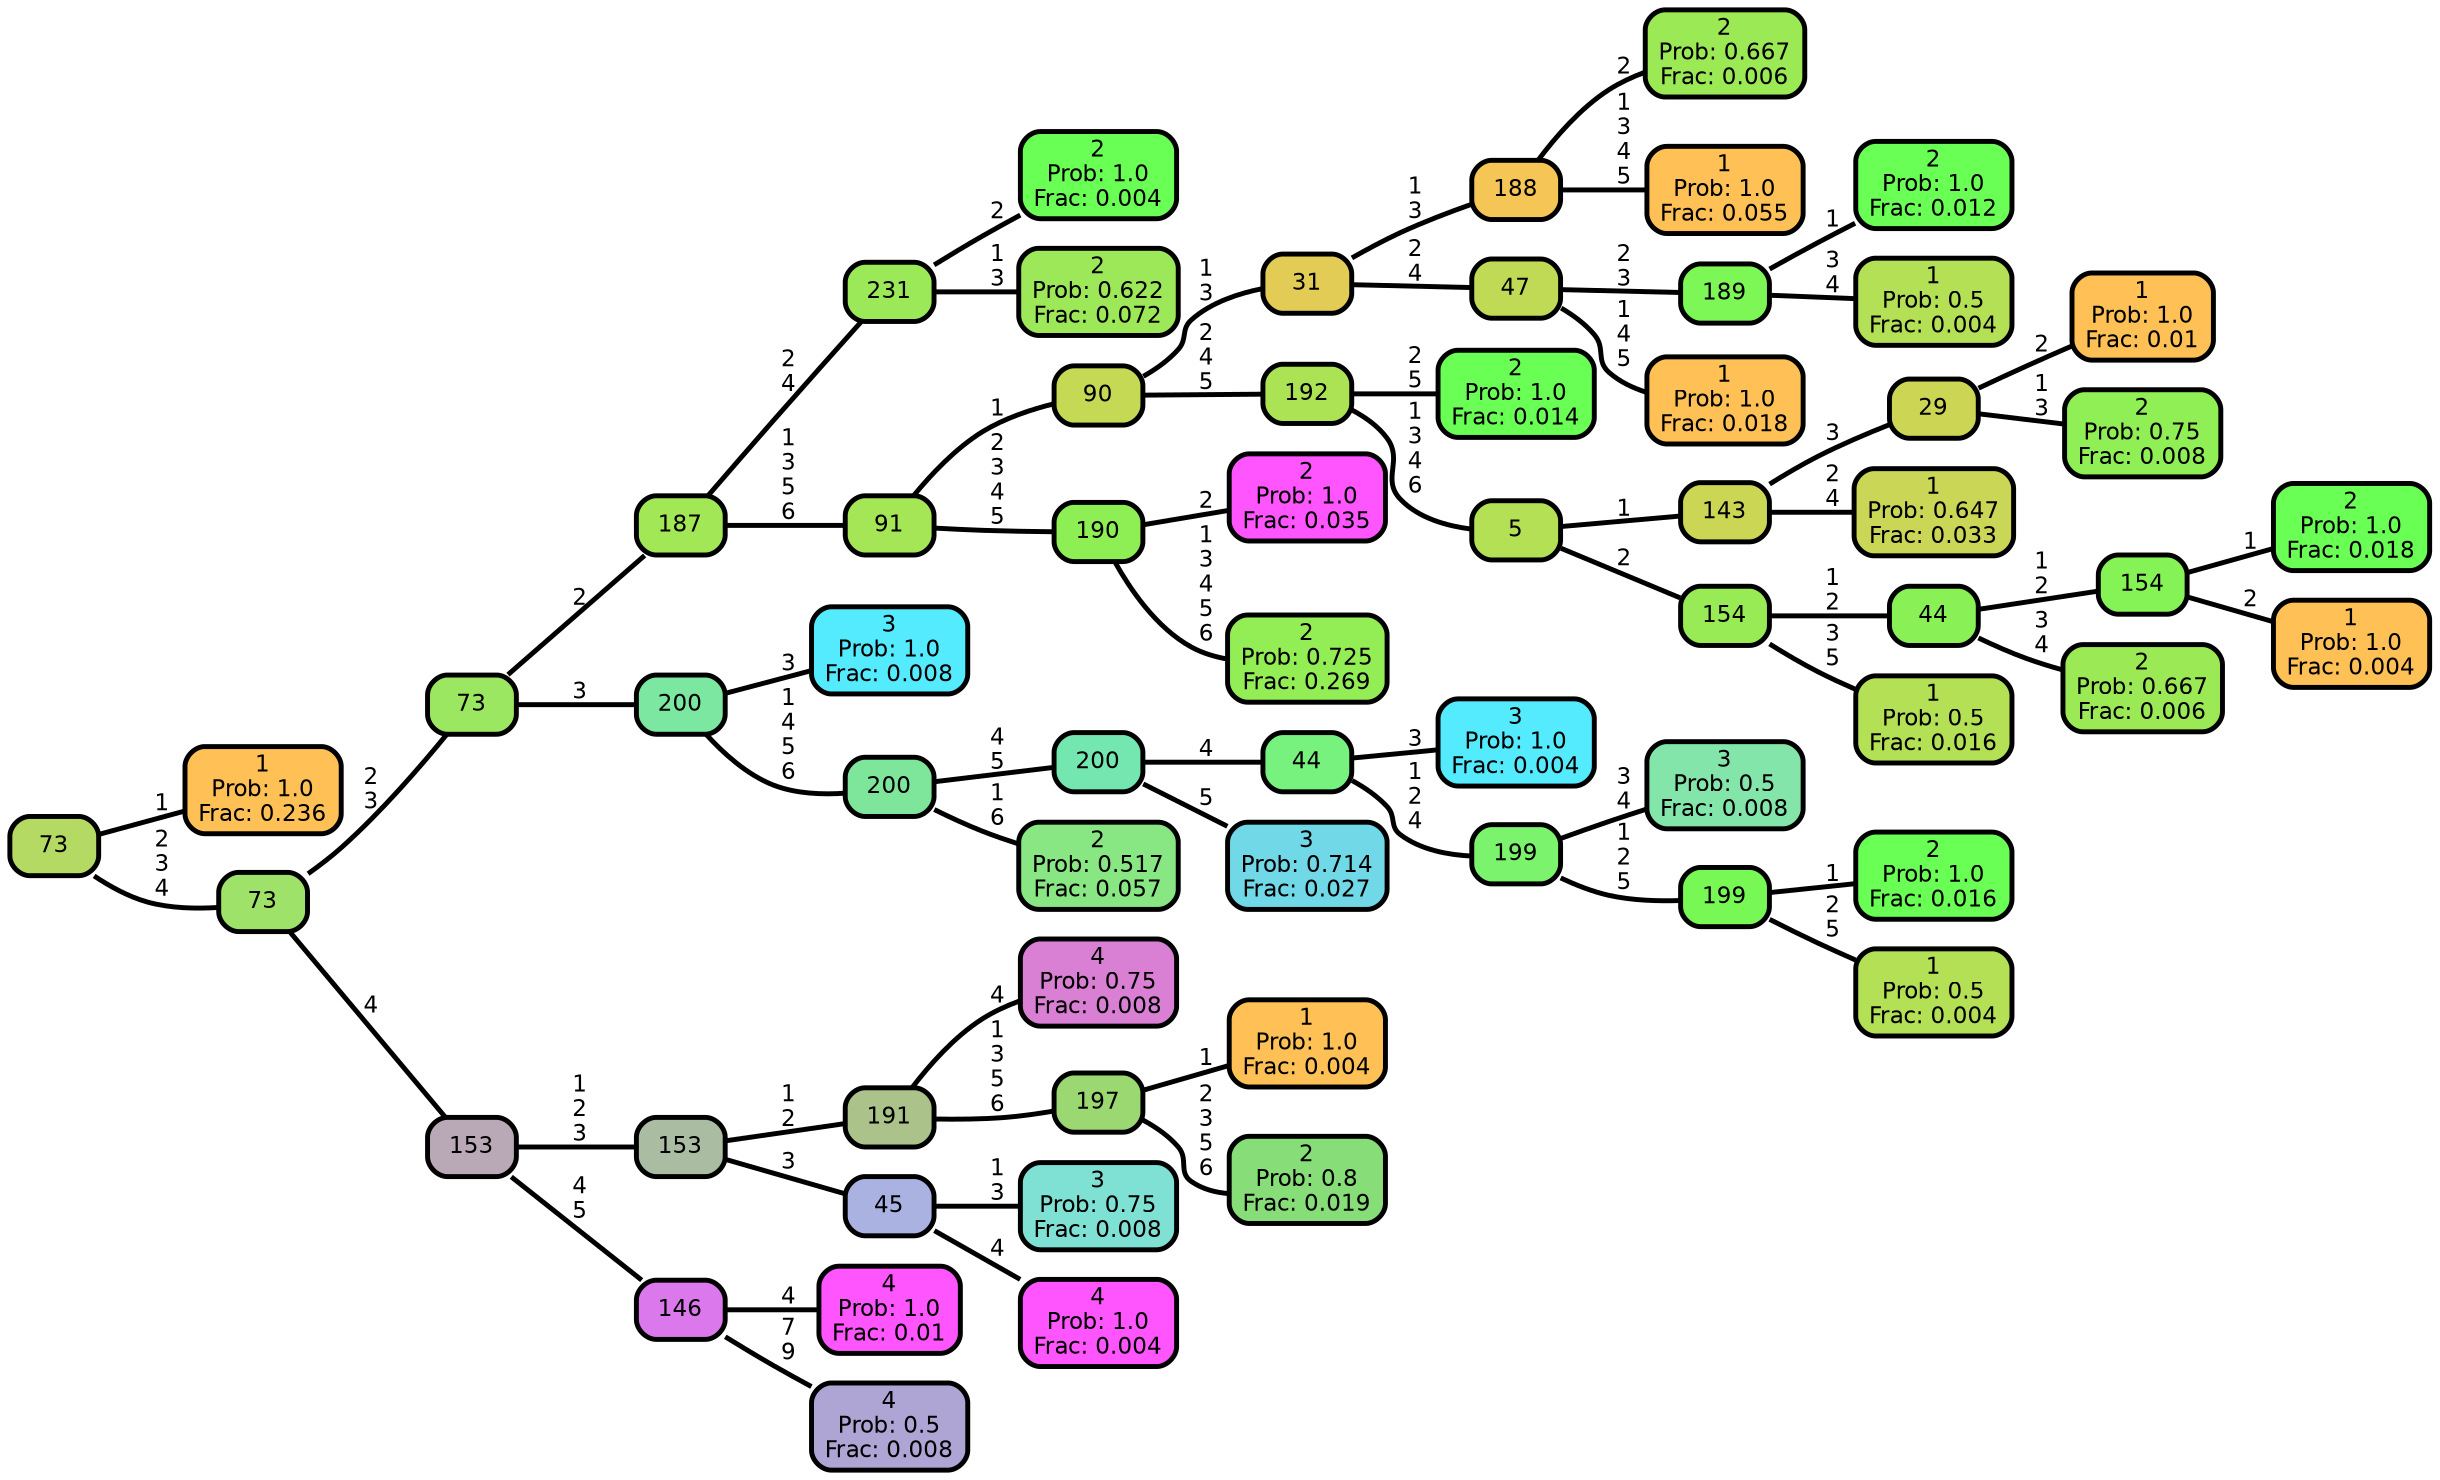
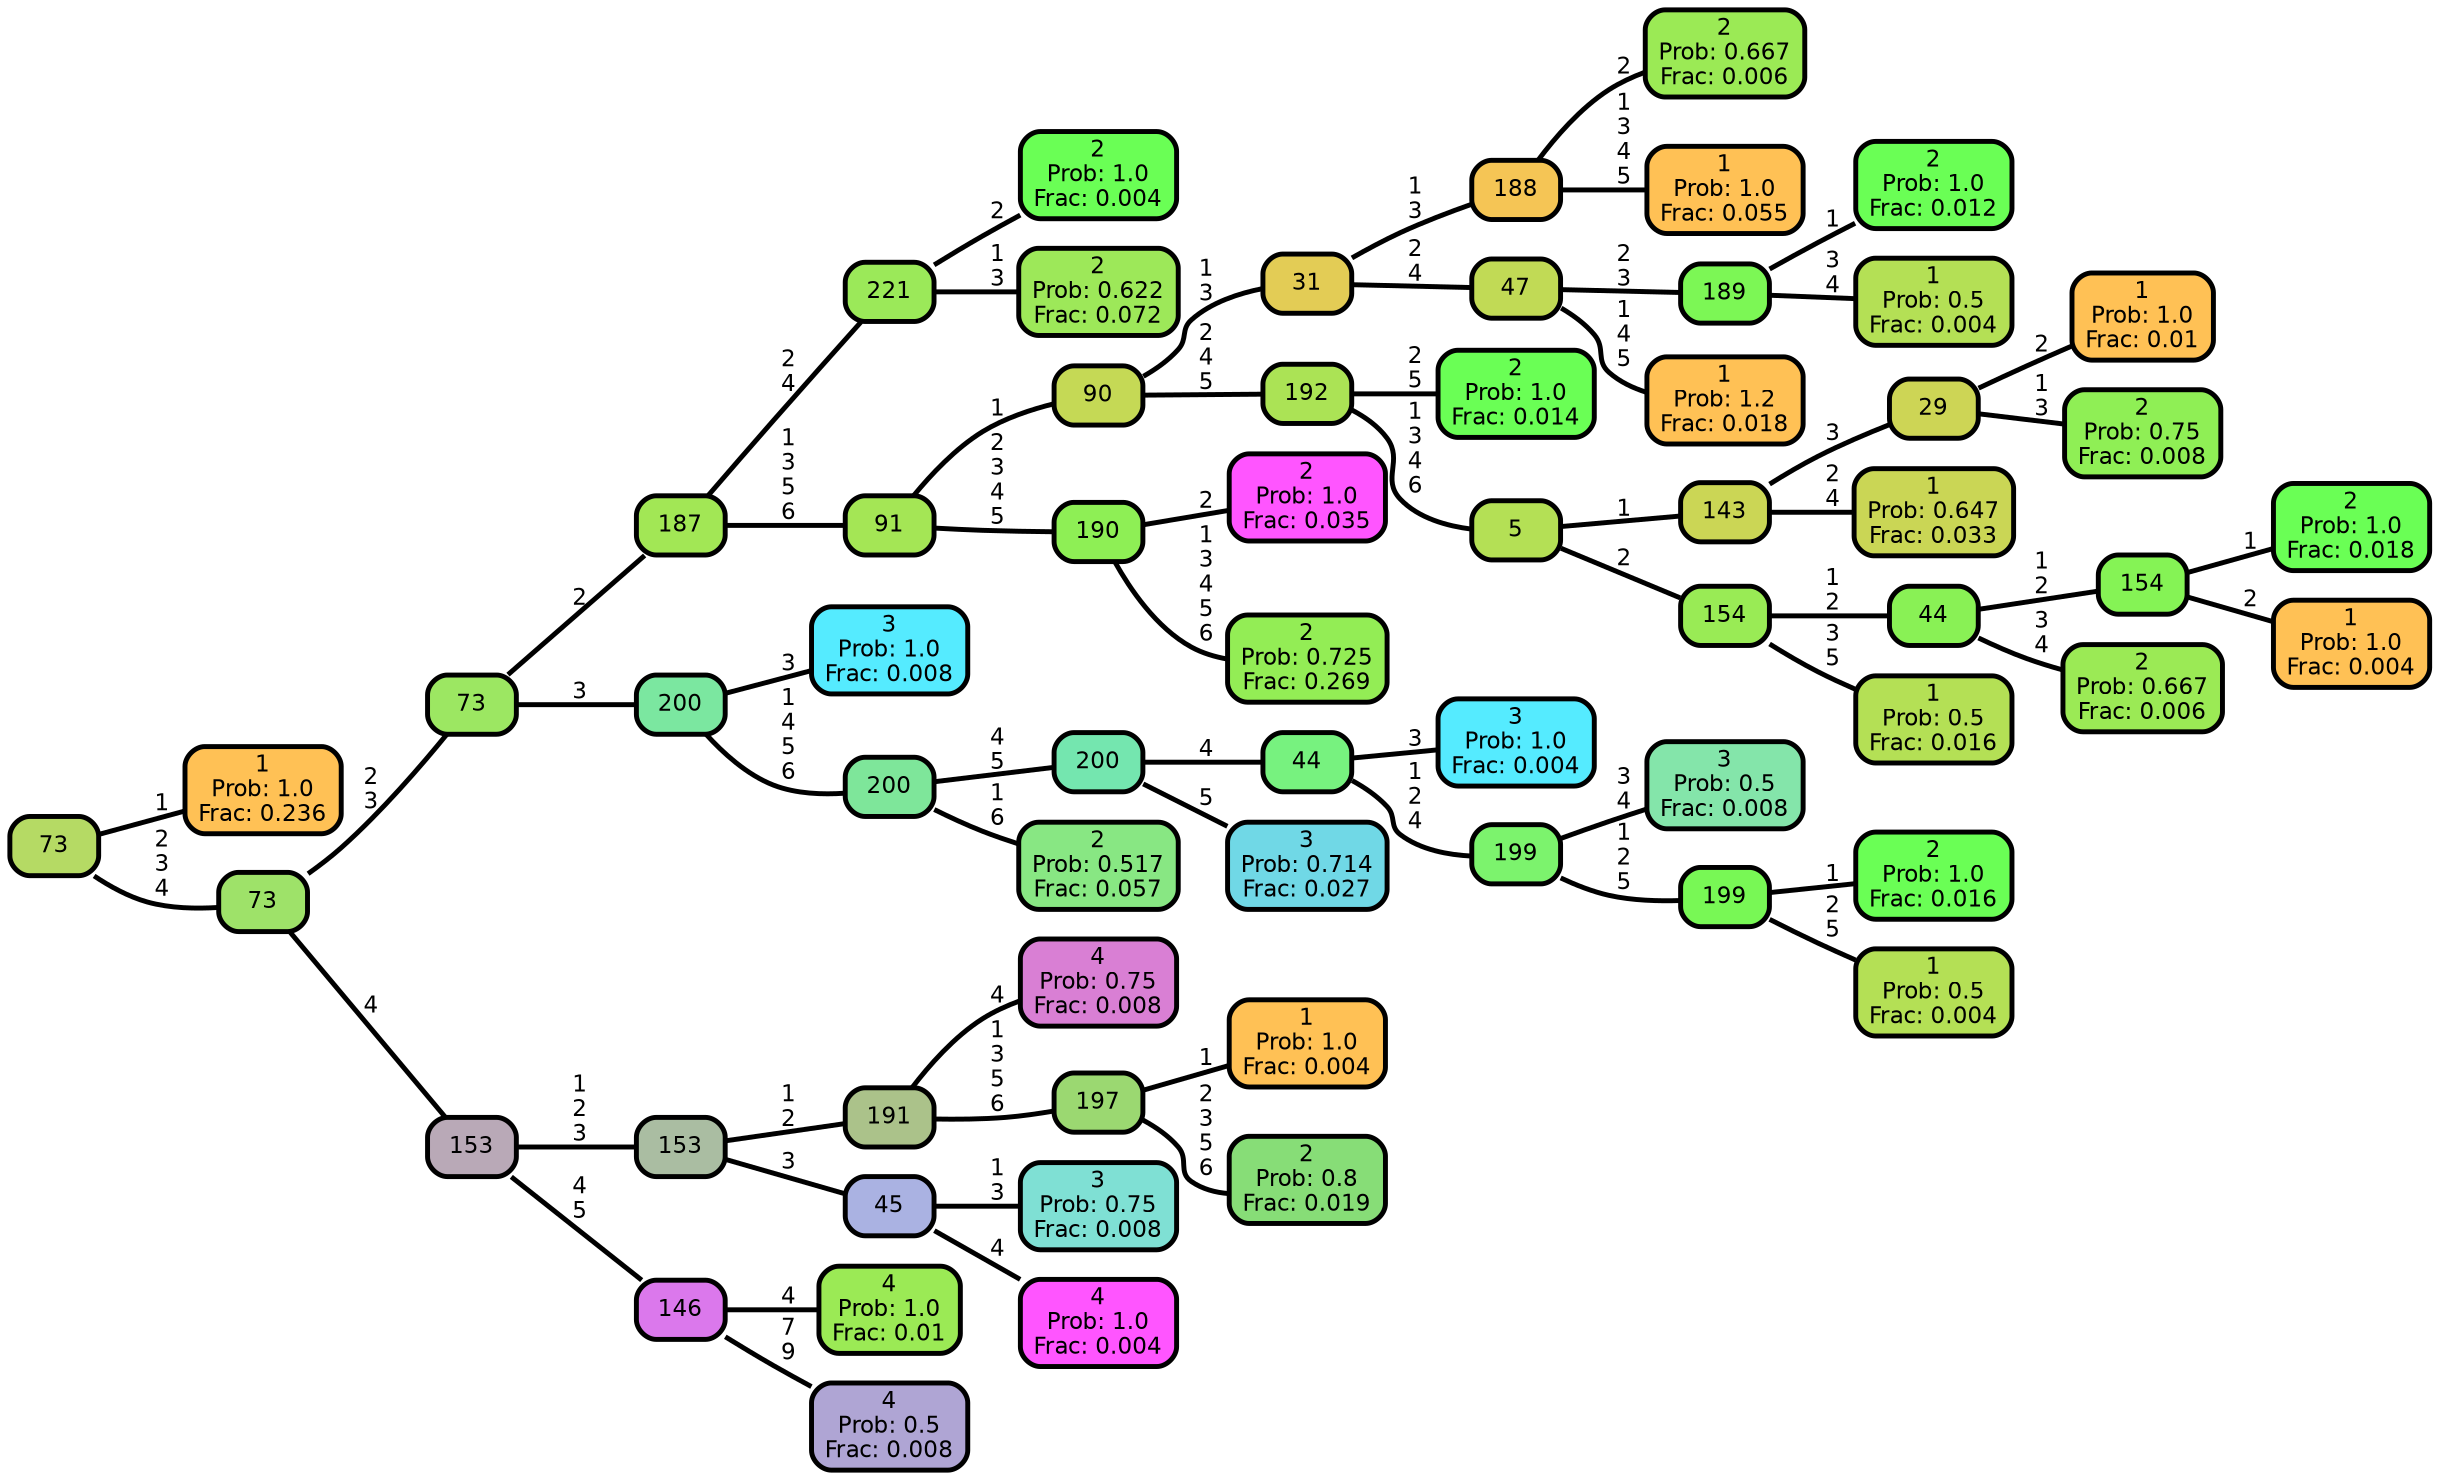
node "231": label "231" -> "221"
node "1 Prob: 1.0 Frac: 0.018": label "1 Prob: 1.0 Frac: 0.018" -> "1 Prob: 1.2 Frac: 0.018"
node "4 Prob: 1.0 Frac: 0.01": fillcolor #ff55ff -> #9bea55
